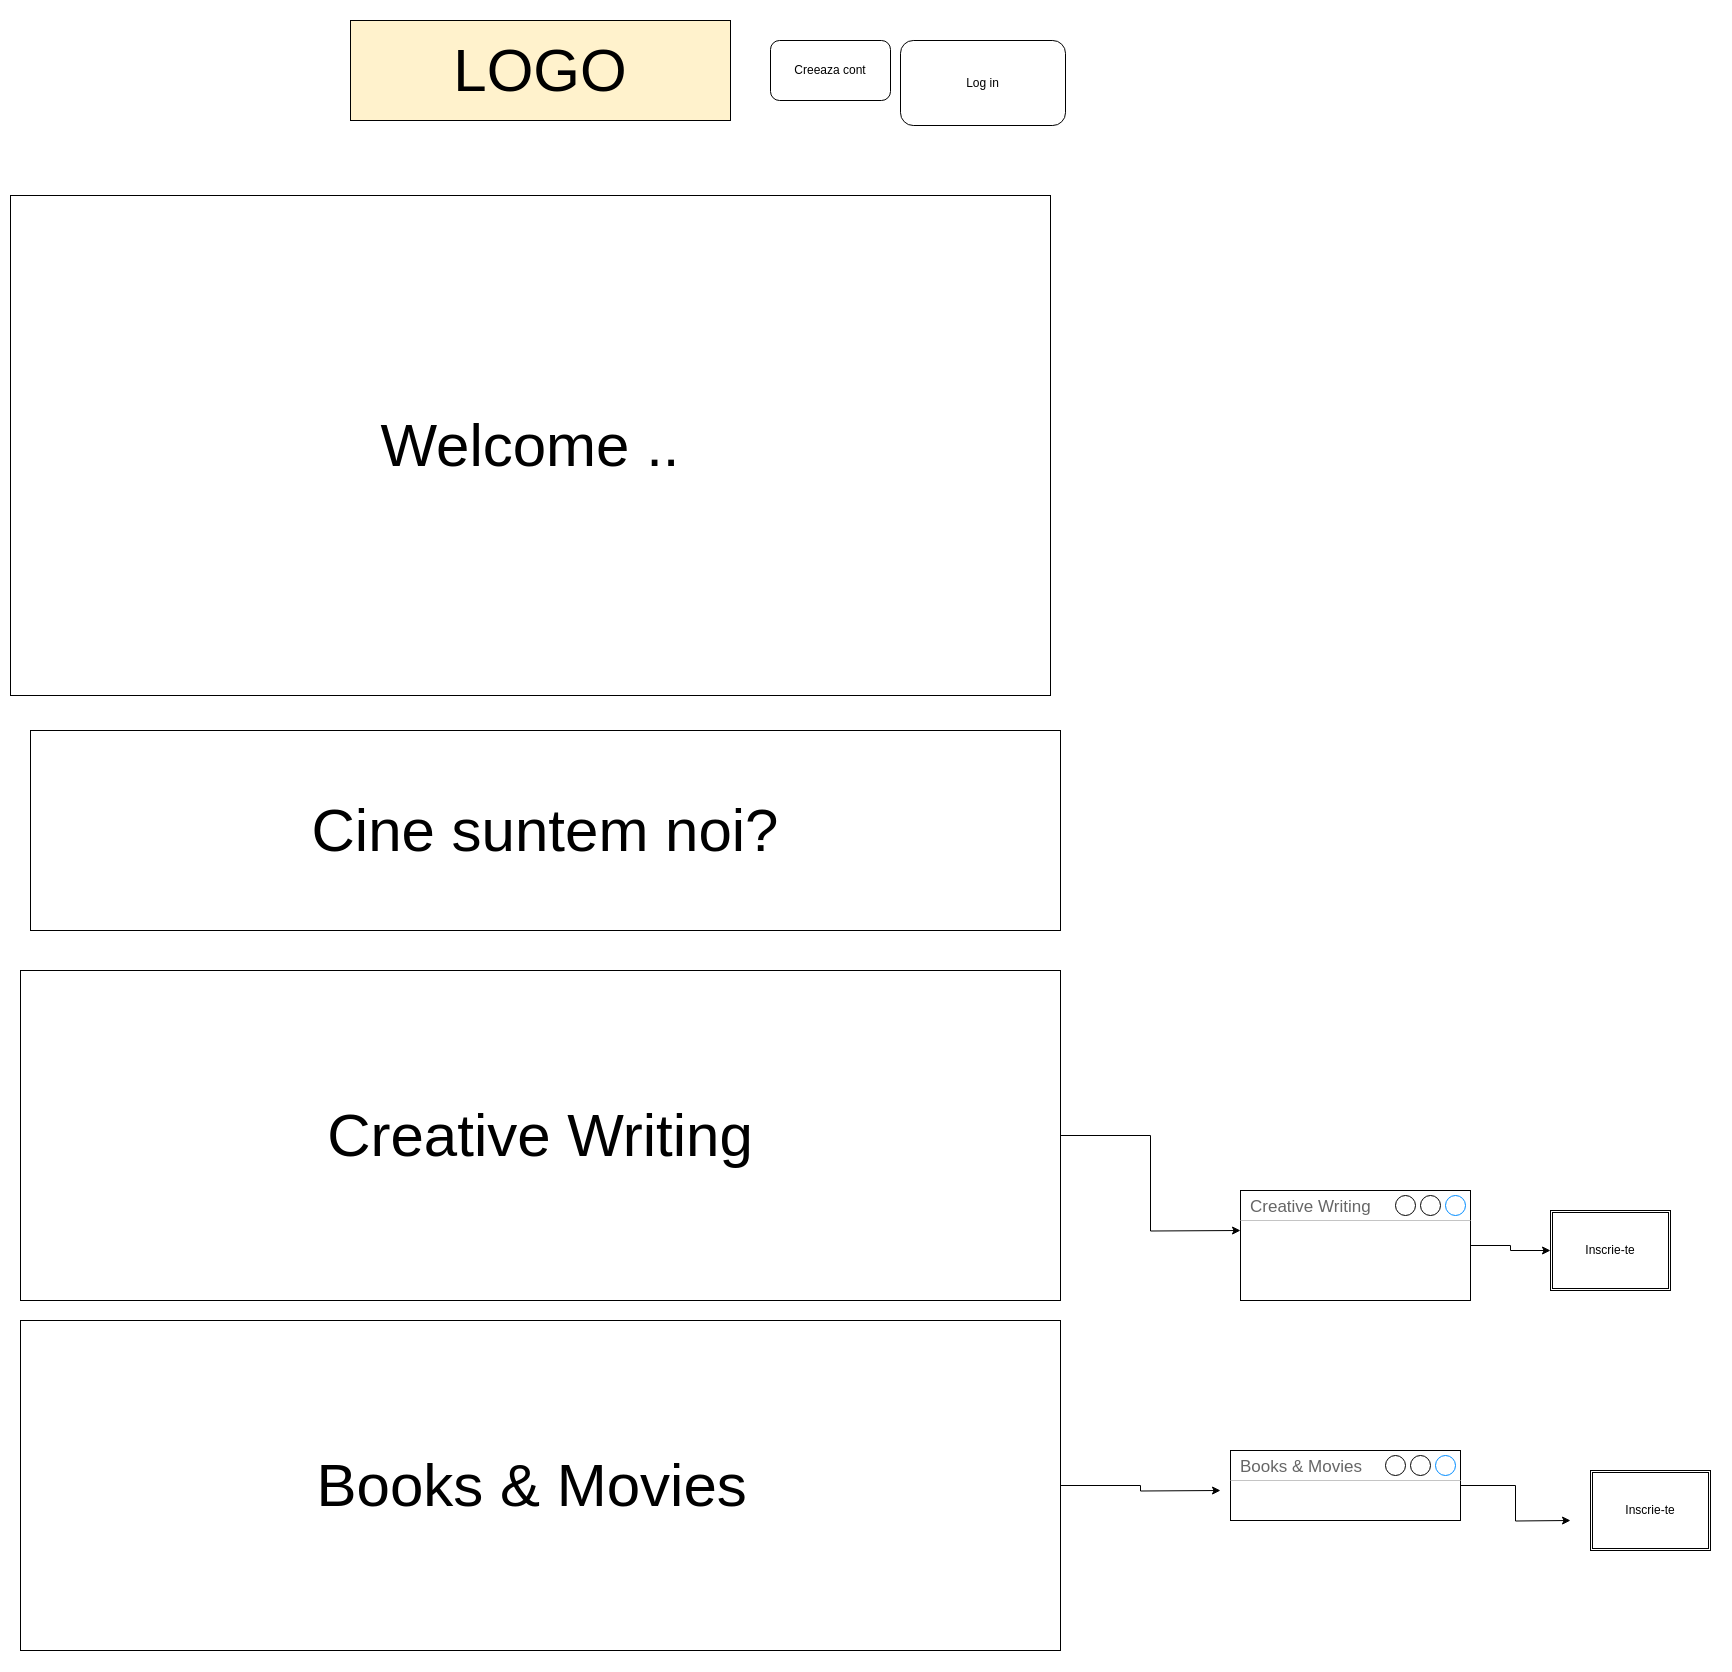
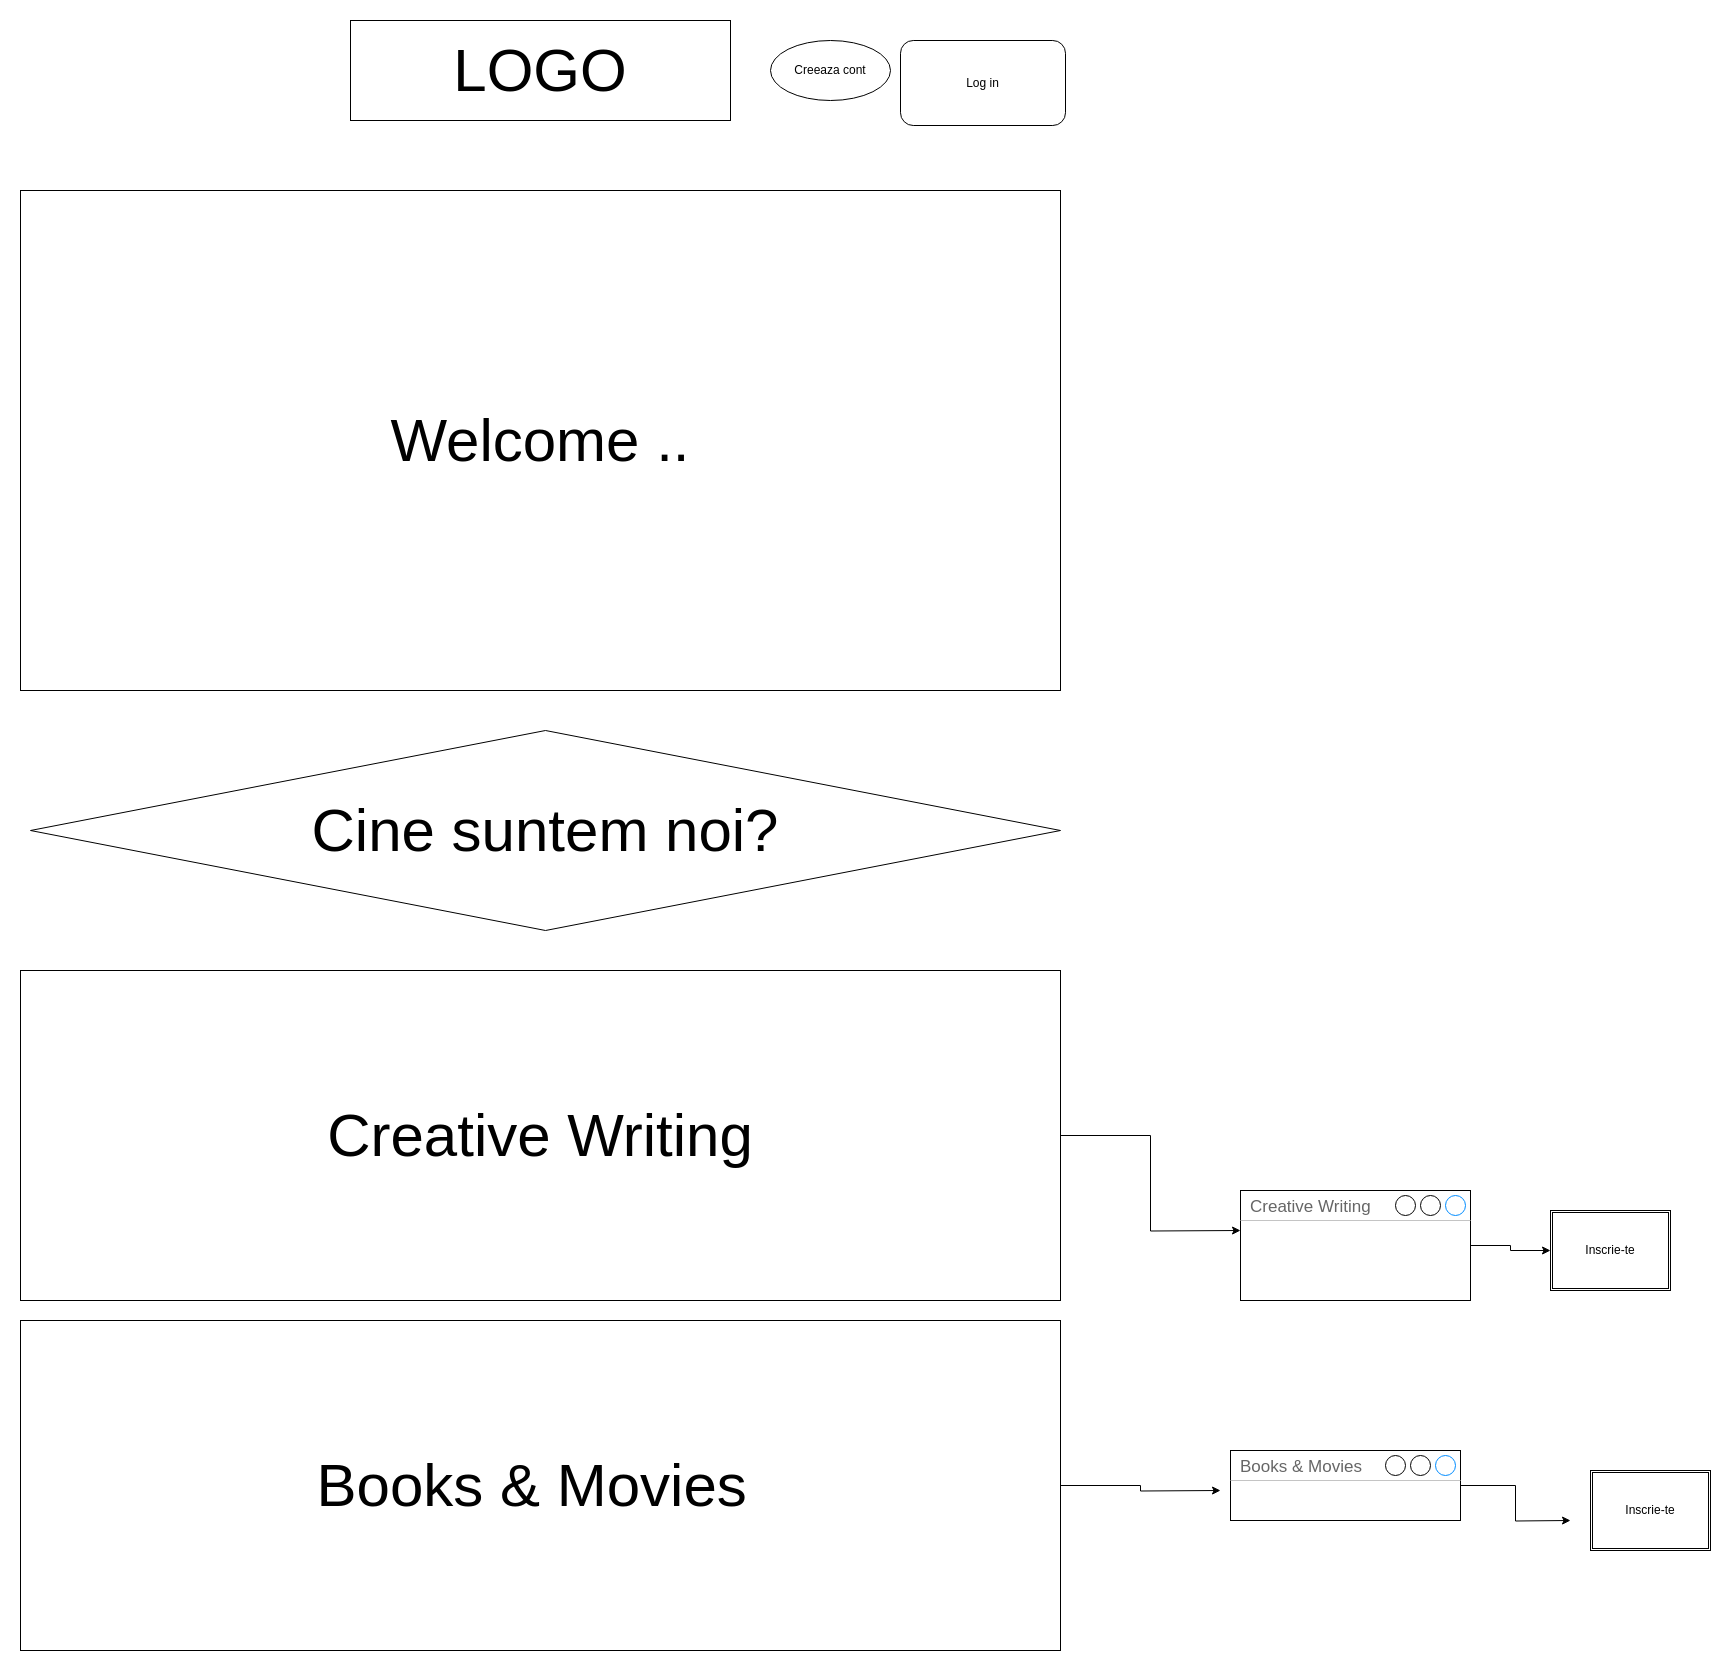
node "LOGO": fillcolor #fff2cc -> #ffffff
node "Creeaza cont": shape rounded rectangle -> ellipse
node "Welcome ..": moved (531, 446) -> (541, 441)
node "Cine suntem noi?": shape rectangle -> diamond
